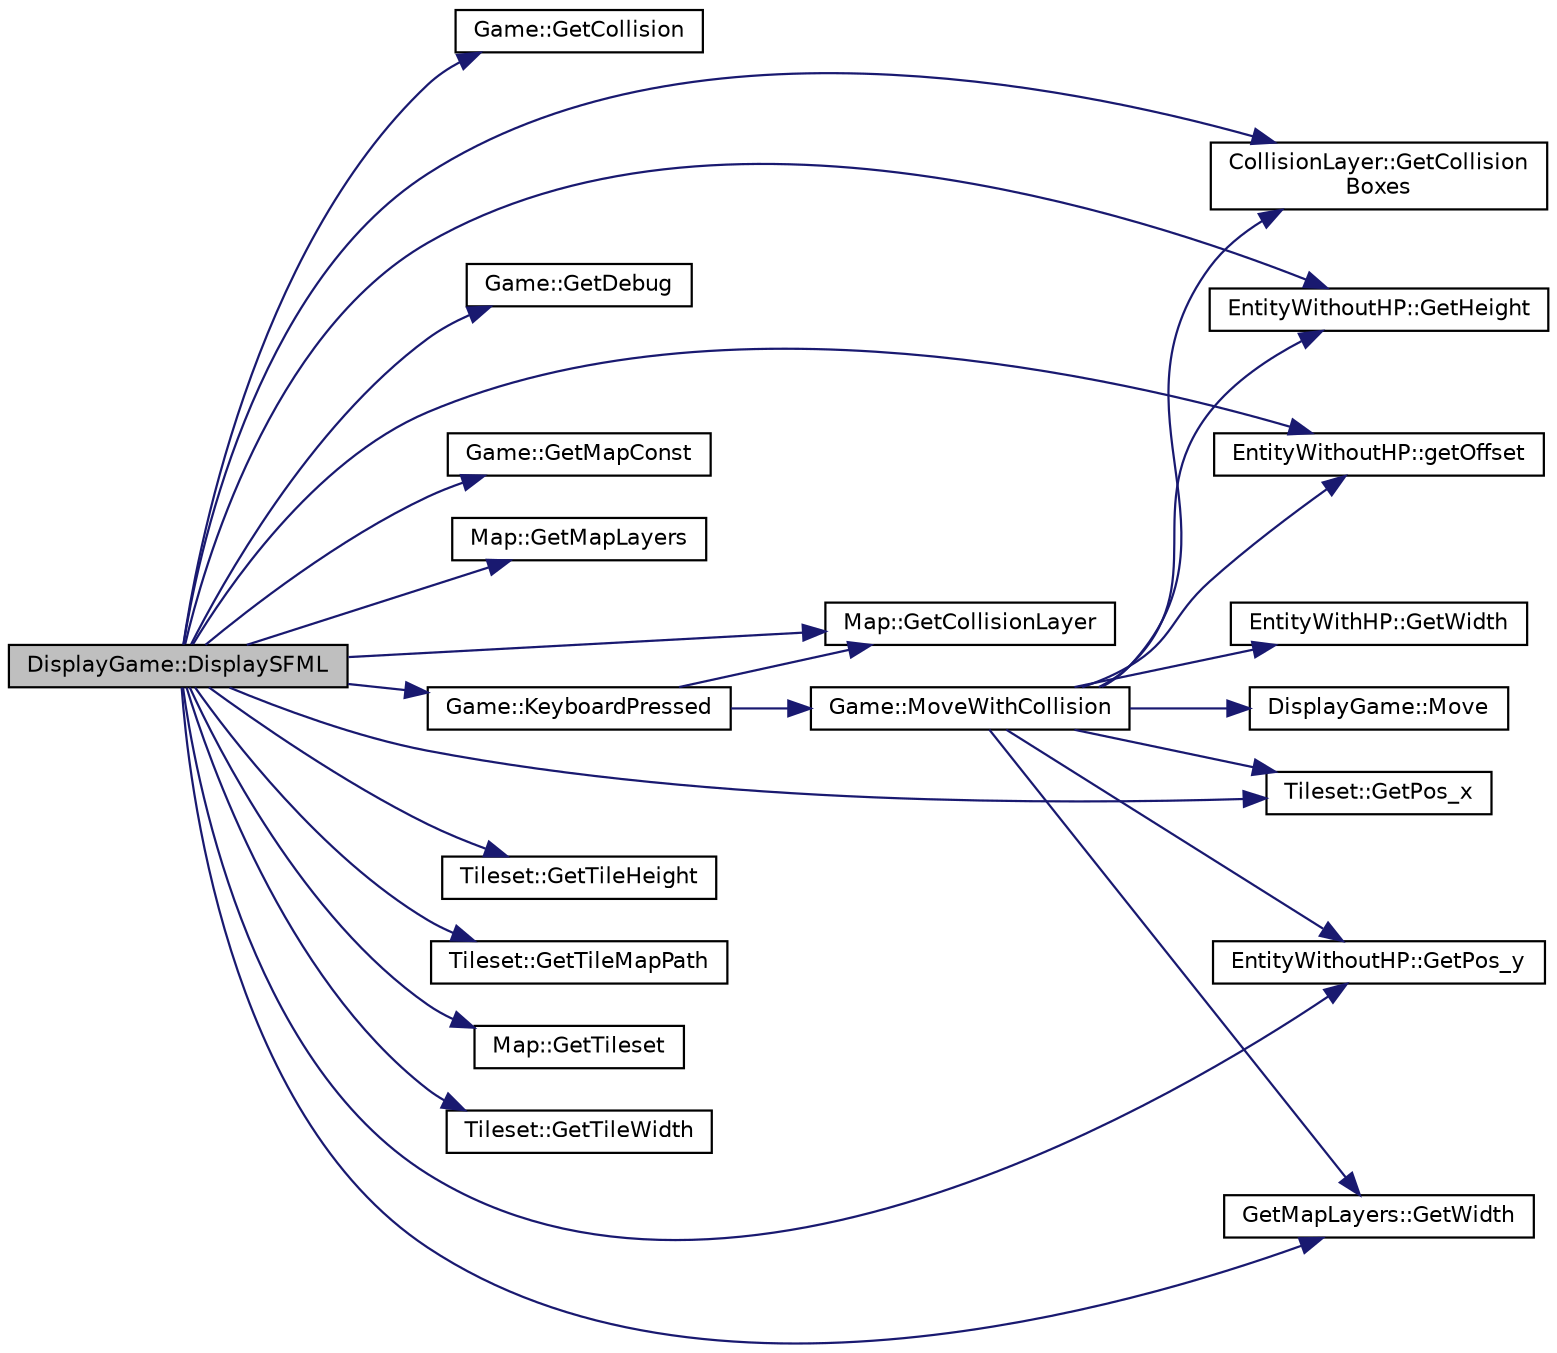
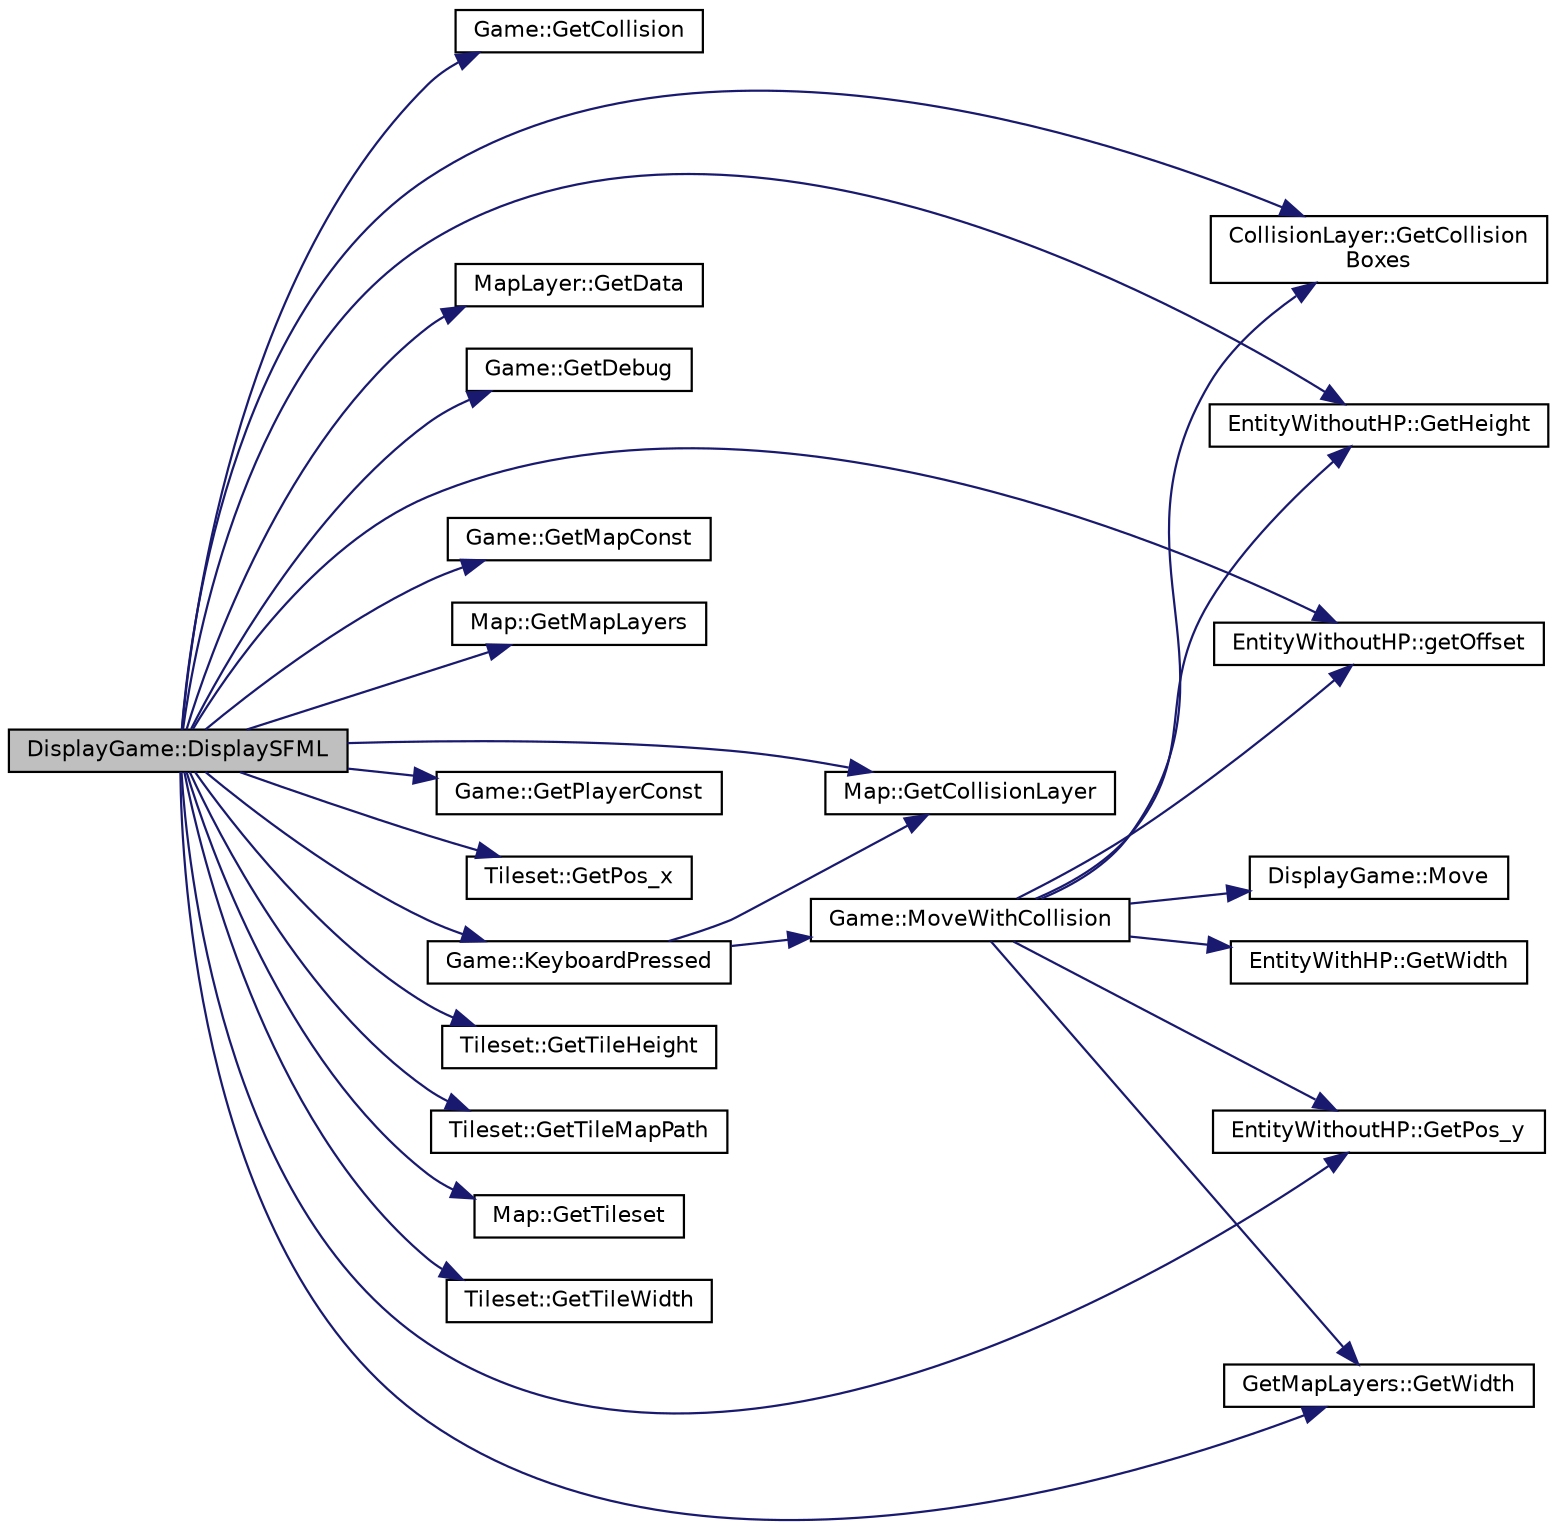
node "MapLayer::GetData": added
edge "Game::MoveWithCollision" -> "Tileset::GetPos_x": removed
node "Game::GetPlayerConst": added
